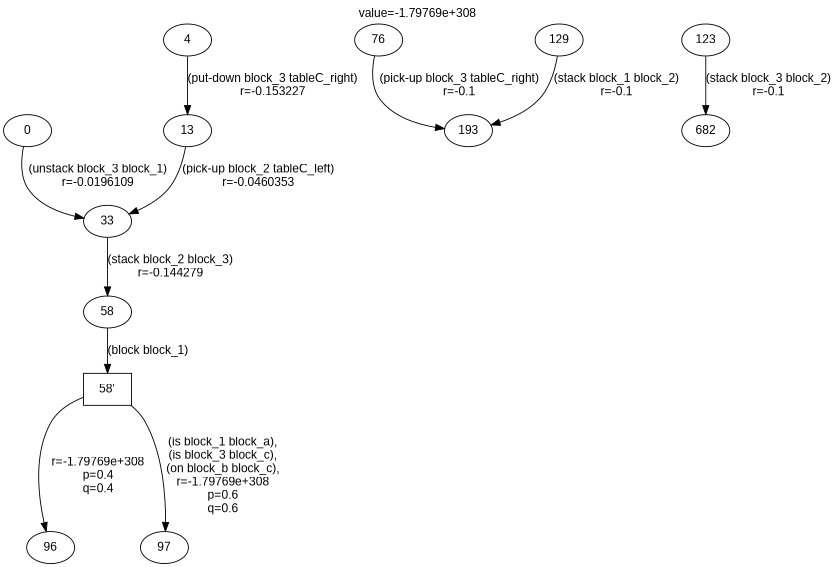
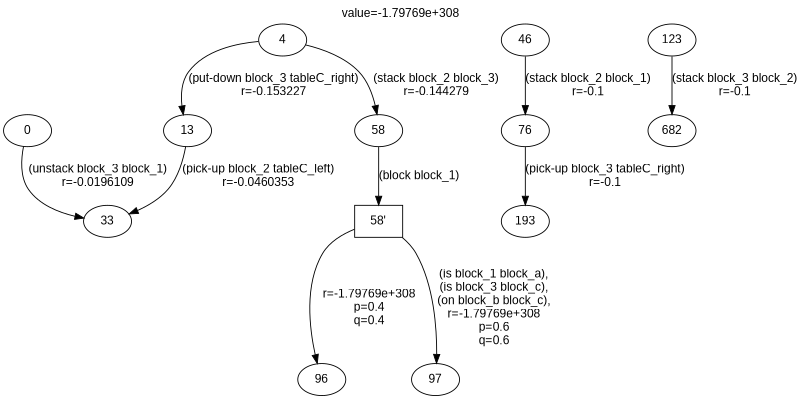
node "46": added
node "129": removed
edge "33" -> "58": now "4" -> "58"
